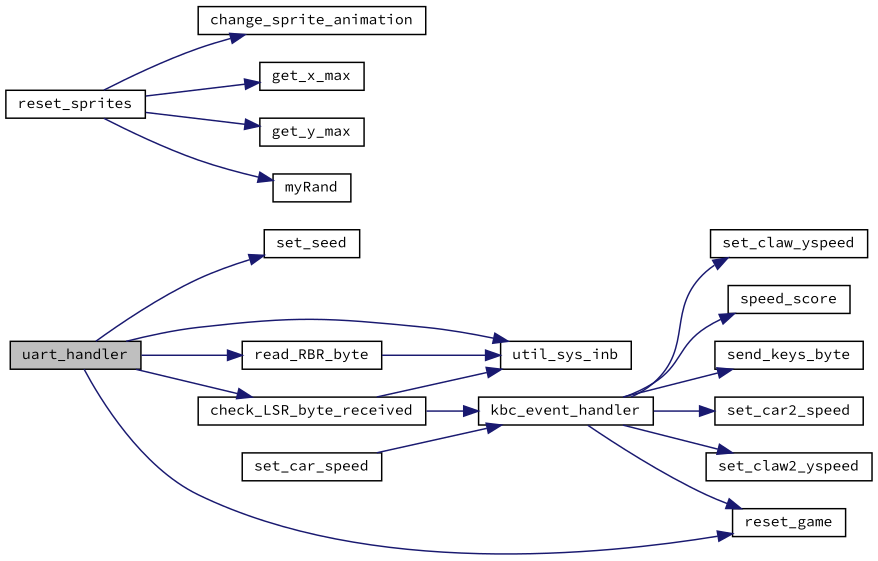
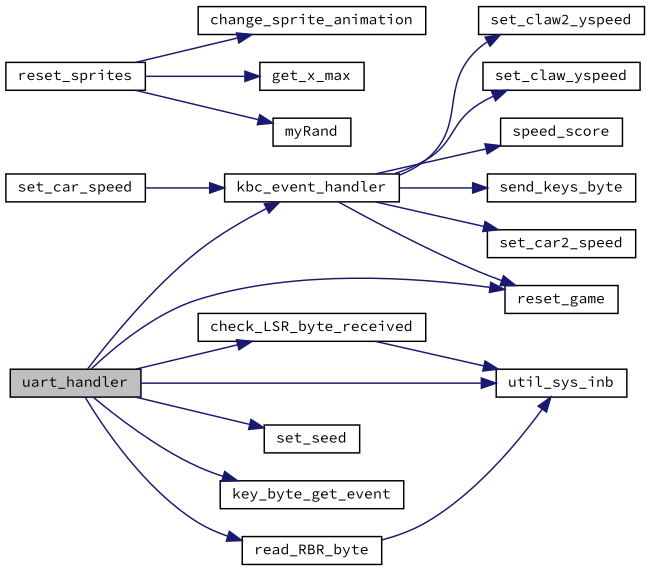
node "get_y_max": removed
edge "check_LSR_byte_received" -> "kbc_event_handler": now "uart_handler" -> "kbc_event_handler"
node "key_byte_get_event": added
